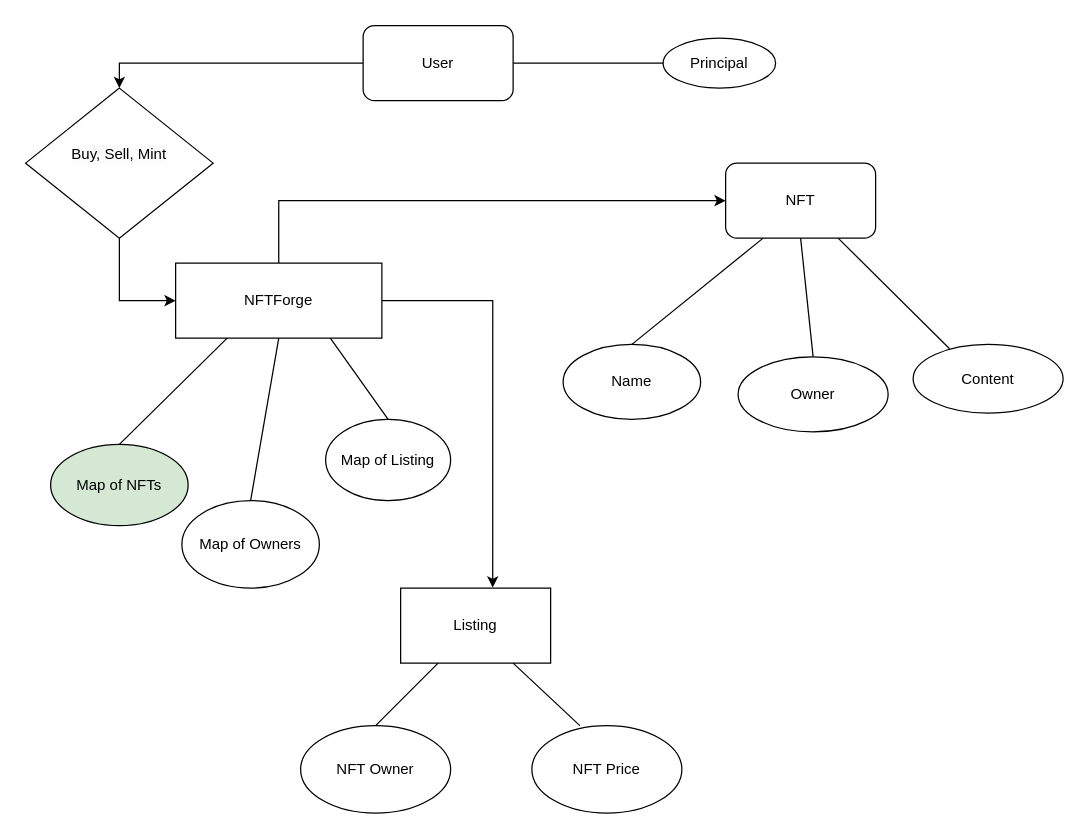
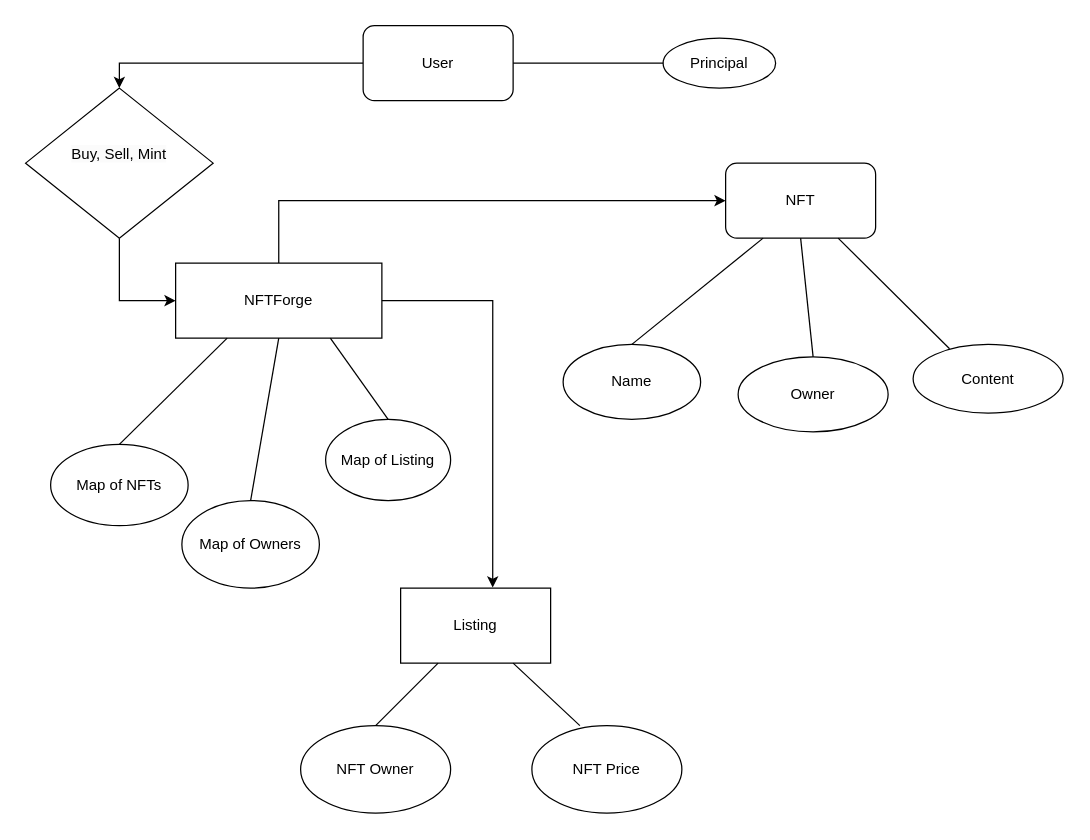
node "Map of NFTs": fillcolor #d5e8d4 -> #ffffff
